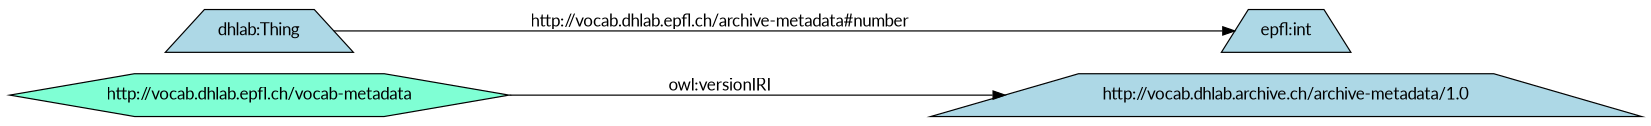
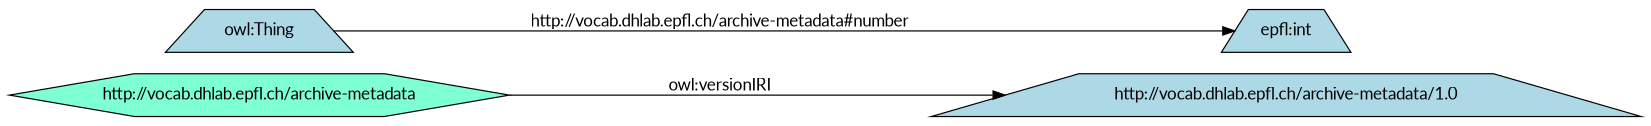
node "dhlab:Thing": label "dhlab:Thing" -> "owl:Thing"
node "http://vocab.dhlab.epfl.ch/vocab-metadata": label "http://vocab.dhlab.epfl.ch/vocab-metadata" -> "http://vocab.dhlab.epfl.ch/archive-metadata"
node "http://vocab.dhlab.archive.ch/archive-metadata/1.0": label "http://vocab.dhlab.archive.ch/archive-metadata/1.0" -> "http://vocab.dhlab.epfl.ch/archive-metadata/1.0"
